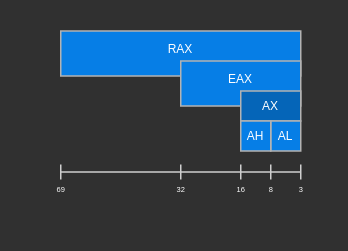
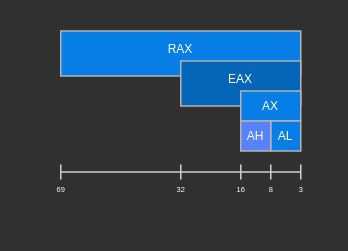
node "EAX": fillcolor #067ee6 -> #0565b8
node "AX": fillcolor #0565b8 -> #067ee6
node "AH": fillcolor #067ee6 -> #5783fa
